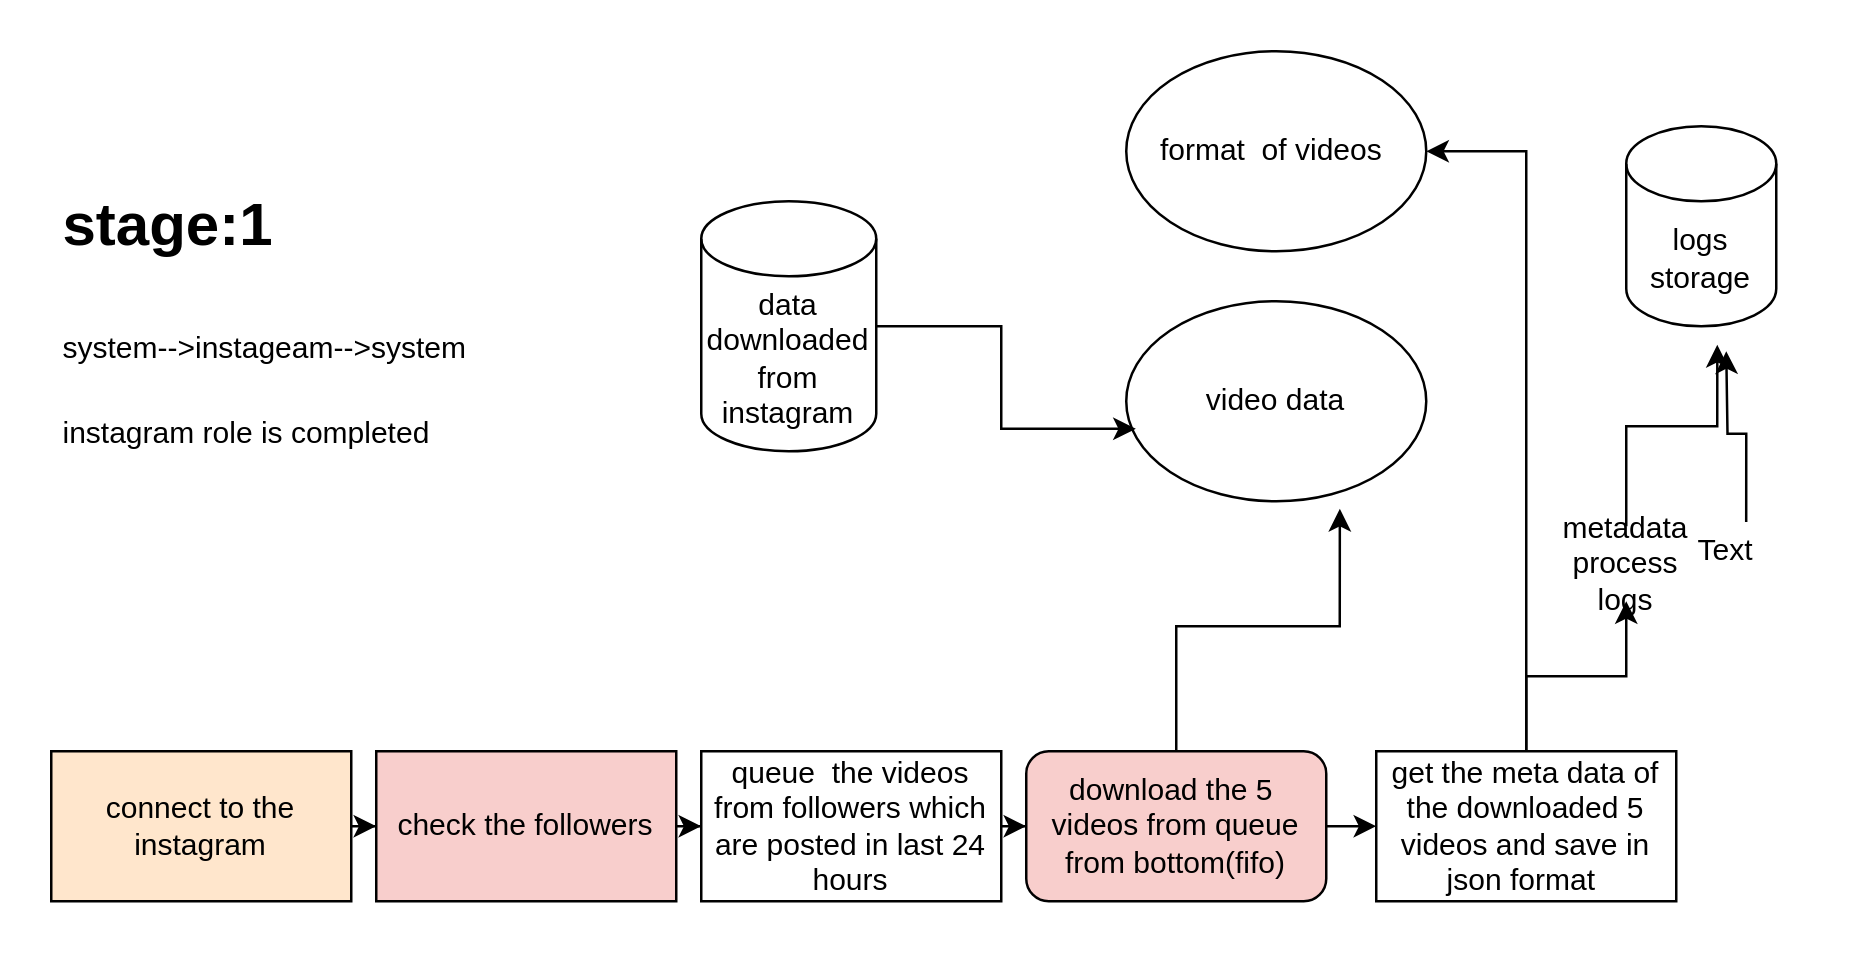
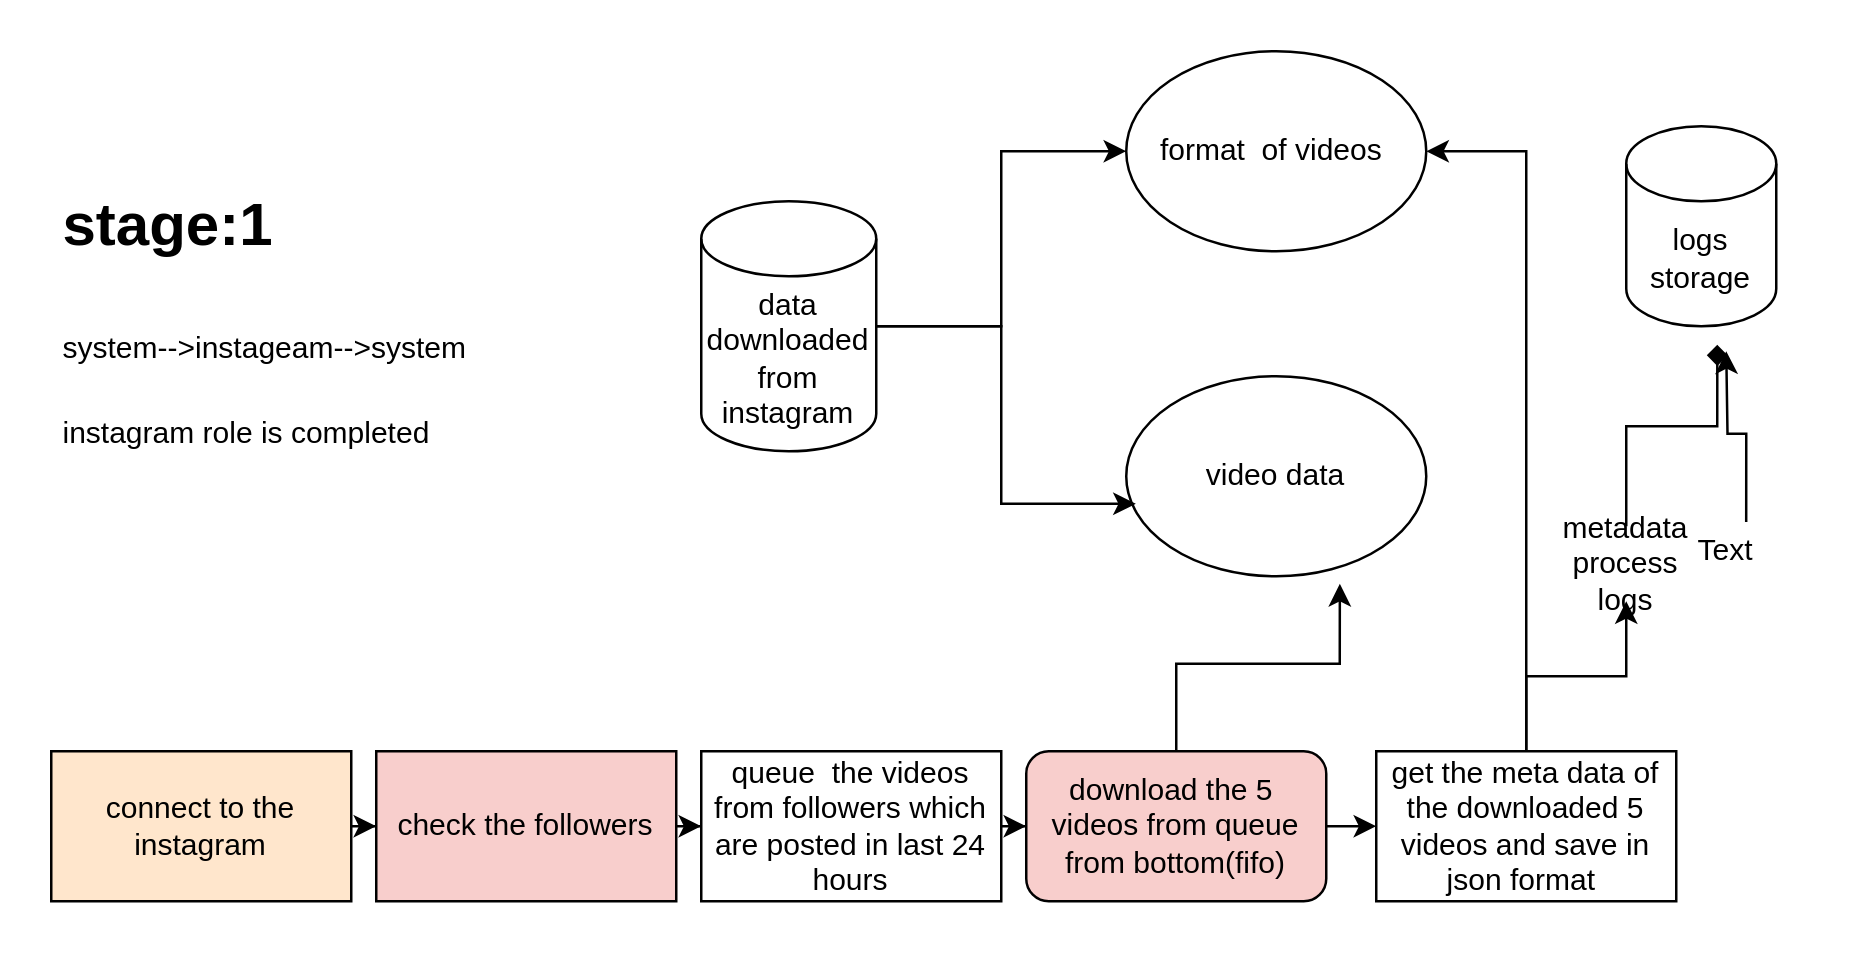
edge "data downloaded from instagram" -> "format of videos": added
edge "metadata process logs" -> "logs storage": arrowhead classic -> diamond
node "video data": moved (1276, 401) -> (1276, 476)
